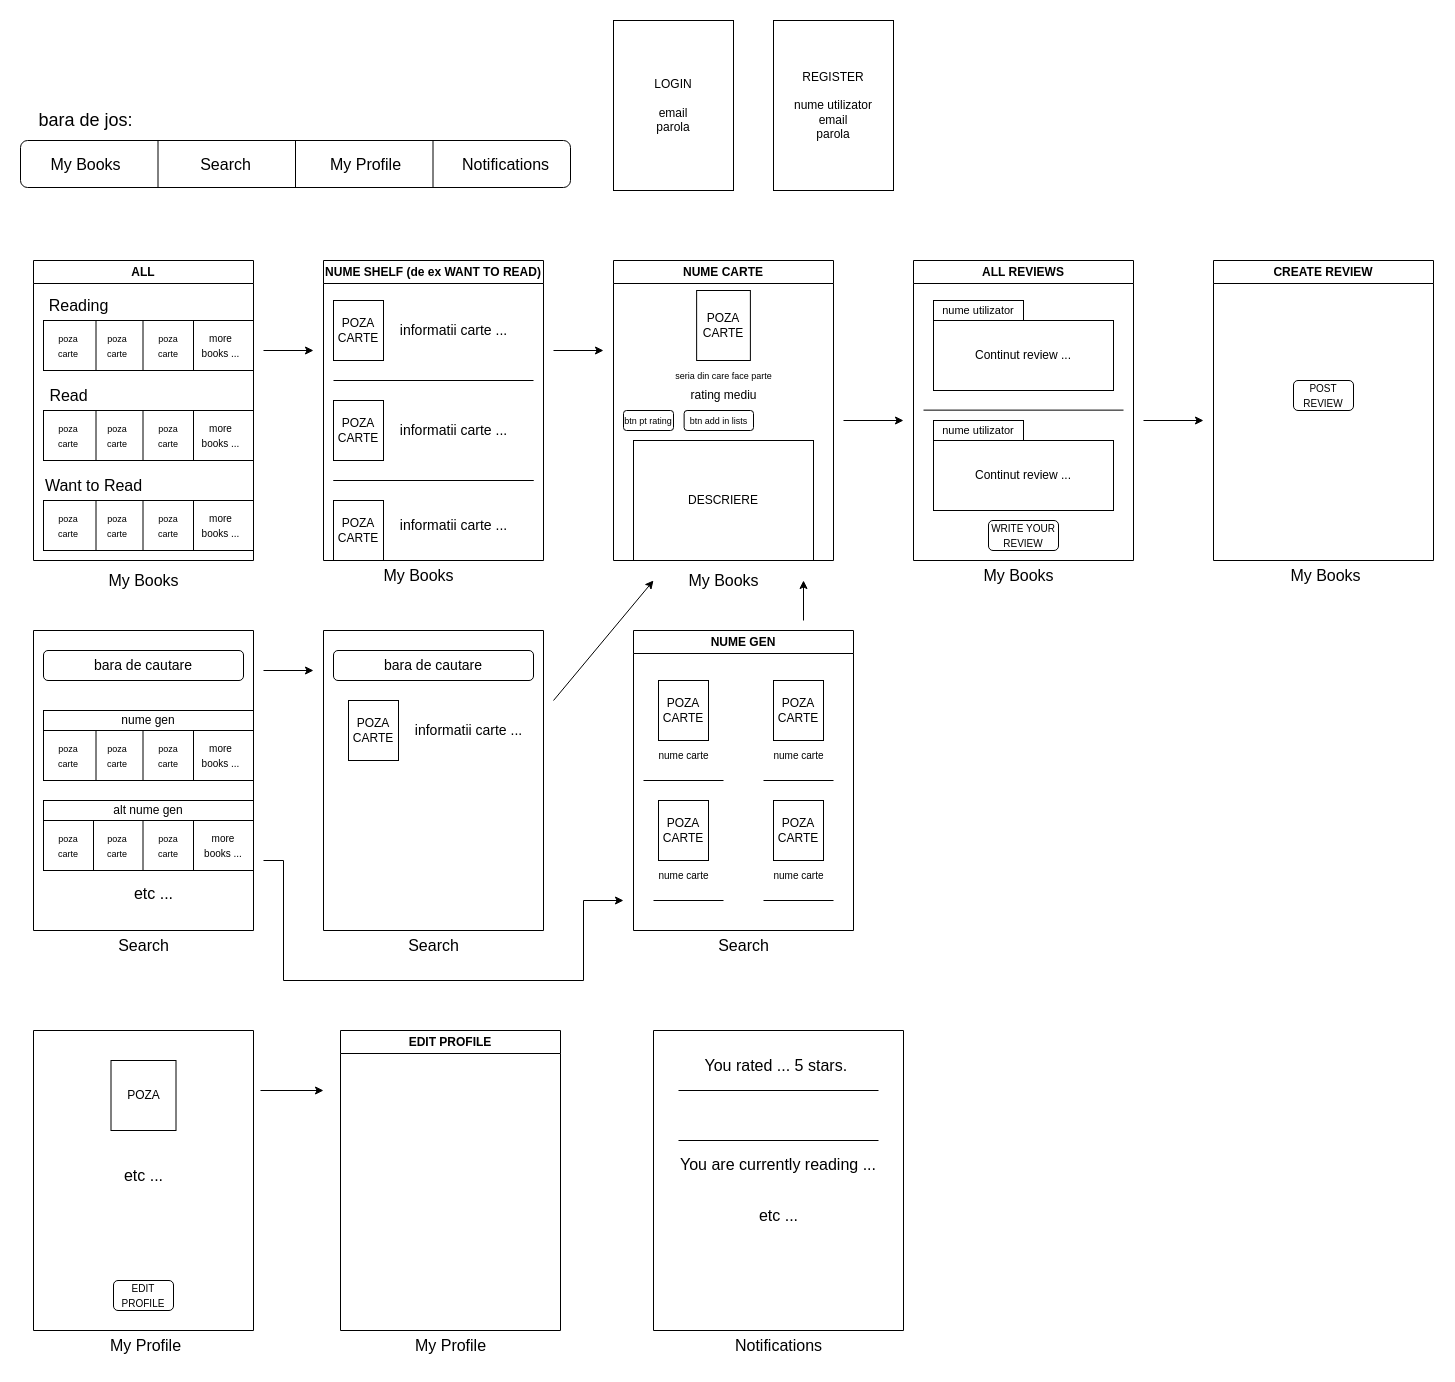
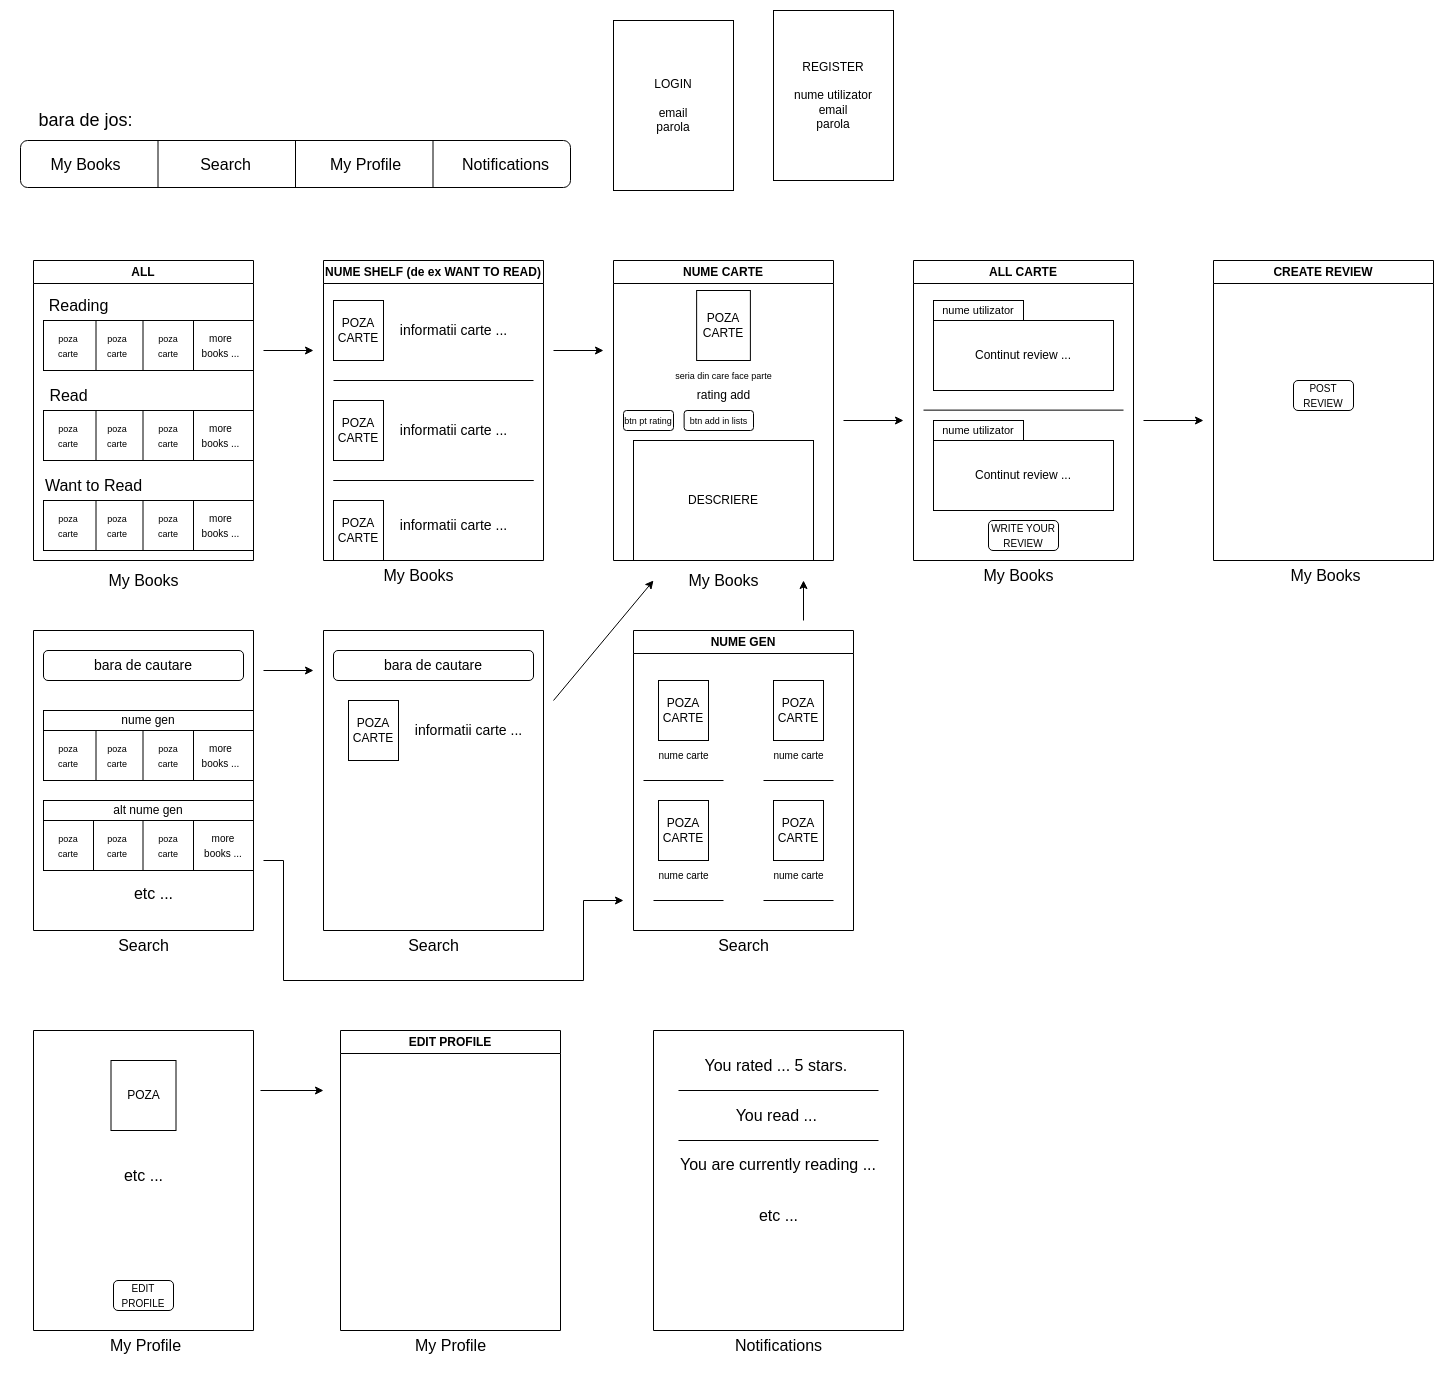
node "REGISTER nume utilizator email parola": moved (834, 106) -> (834, 96)
node "ALL REVIEWS": label "ALL REVIEWS" -> "ALL CARTE"
node "rating mediu": label "rating mediu" -> "rating add"
node "You read ...": added
